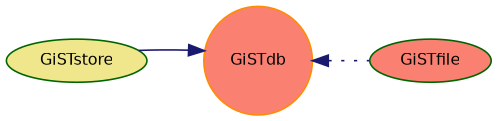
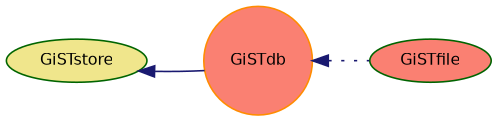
edge "GiSTstore" -> "GiSTdb": reversed
